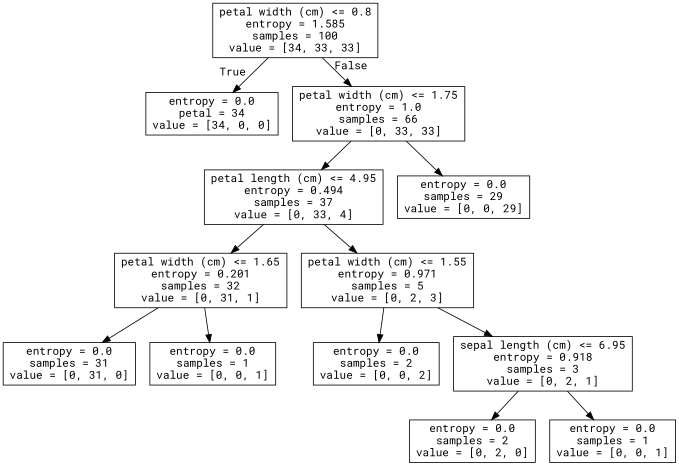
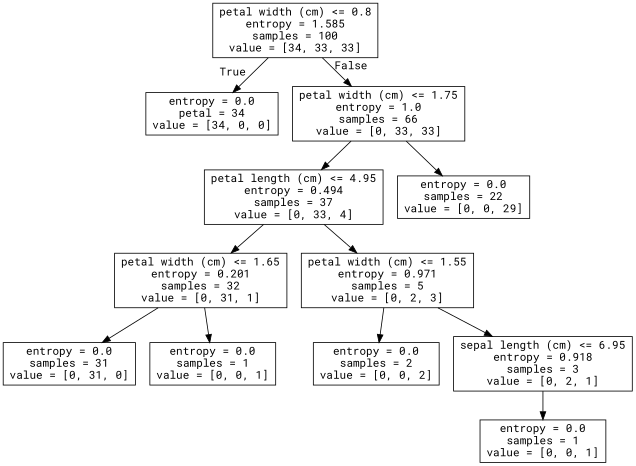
node "entropy = 0.0 samples = 29 value = [0, 0, 29]": label "entropy = 0.0 samples = 29 value = [0, 0, 29]" -> "entropy = 0.0 samples = 22 value = [0, 0, 29]"
node "entropy = 0.0 samples = 2 value = [0, 2, 0]": removed
